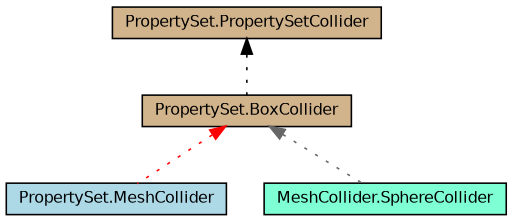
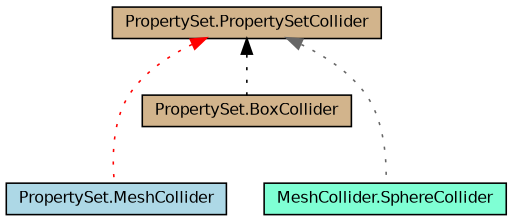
edge "PropertySet.MeshCollider" -> "PropertySet.BoxCollider": now "PropertySet.MeshCollider" -> "PropertySet.PropertySetCollider"
edge "MeshCollider.SphereCollider" -> "PropertySet.BoxCollider": now "MeshCollider.SphereCollider" -> "PropertySet.PropertySetCollider"
